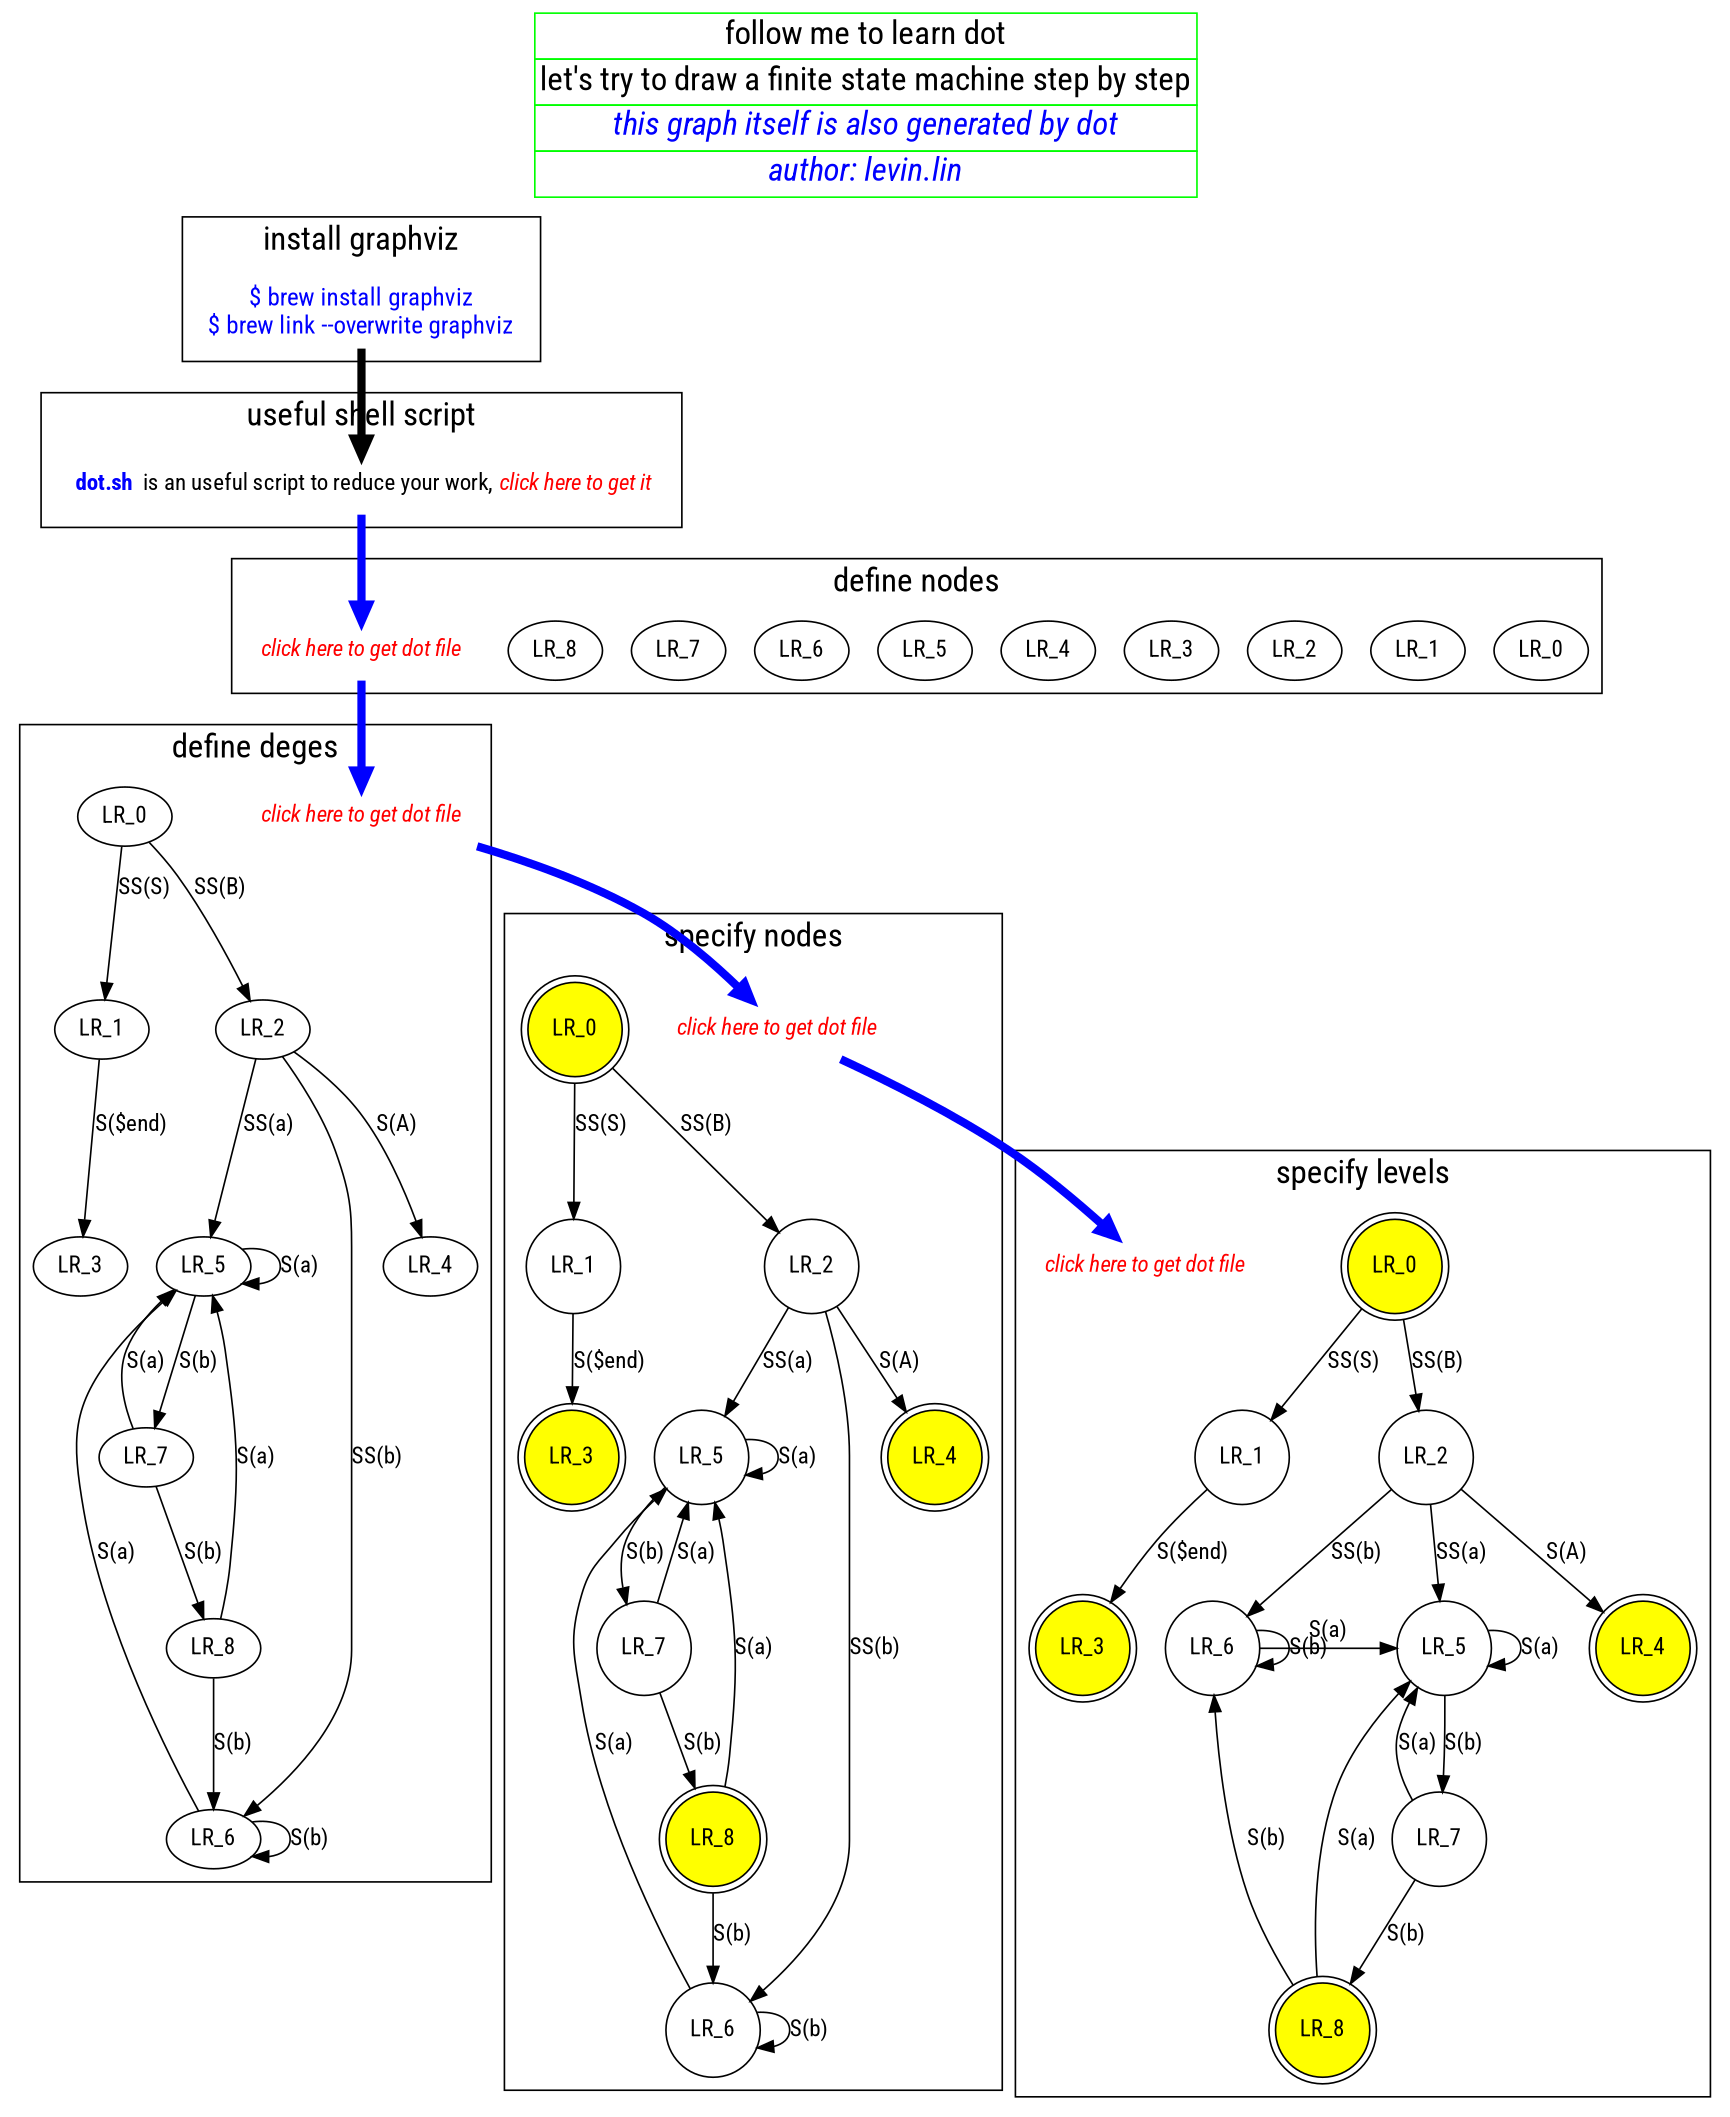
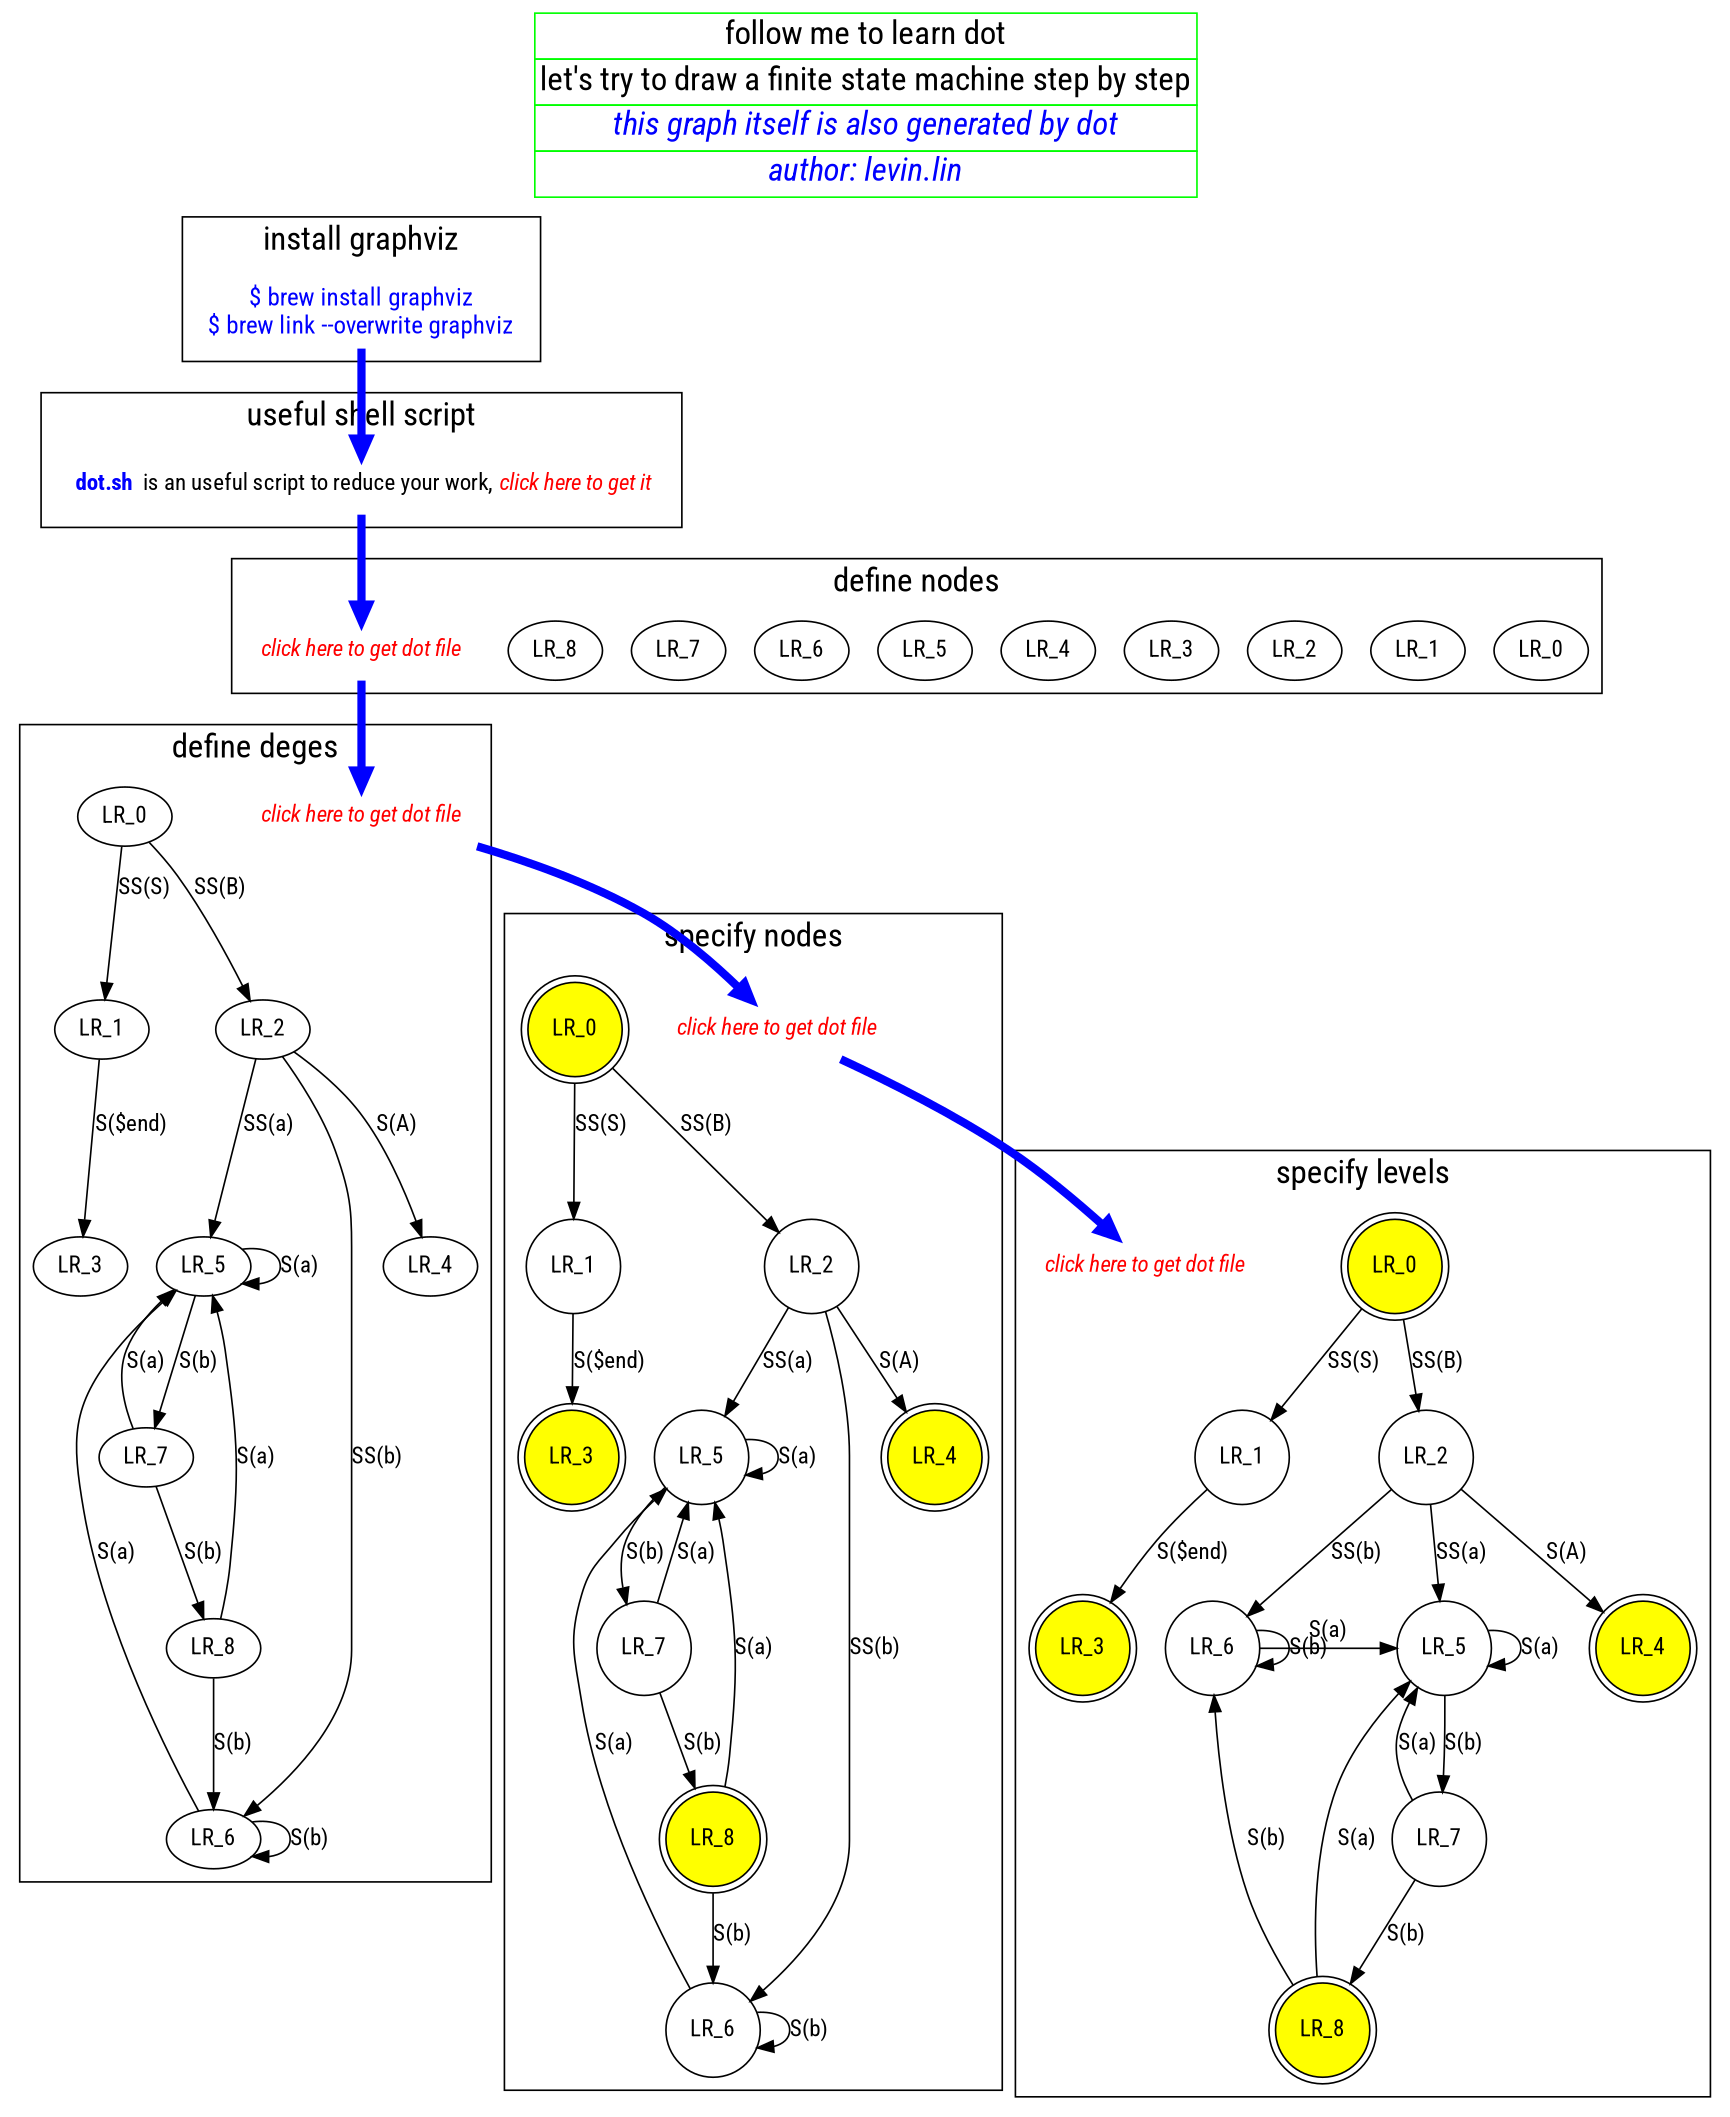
edge "$ brew install graphviz $ brew link --overwrite graphviz" -> "dot.sh": color black -> blue
